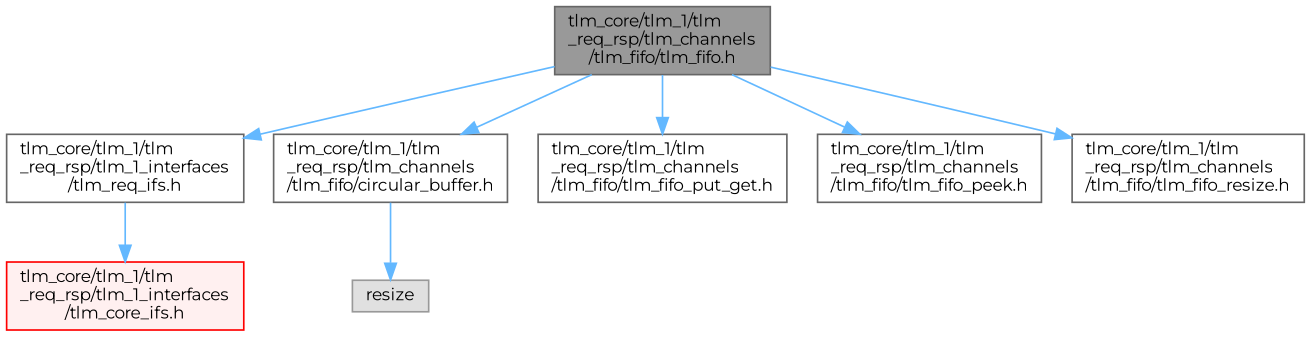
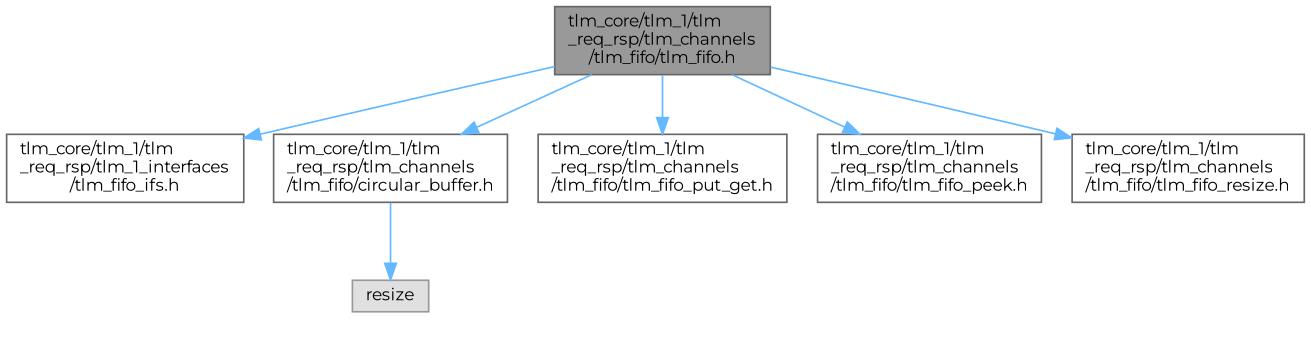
node "tlm_core/tlm_1/tlm _req_rsp/tlm_1_interfaces /tlm_req_ifs.h": label "tlm_core/tlm_1/tlm _req_rsp/tlm_1_interfaces /tlm_req_ifs.h" -> "tlm_core/tlm_1/tlm _req_rsp/tlm_1_interfaces /tlm_fifo_ifs.h"
node "tlm_core/tlm_1/tlm _req_rsp/tlm_1_interfaces /tlm_core_ifs.h": removed
